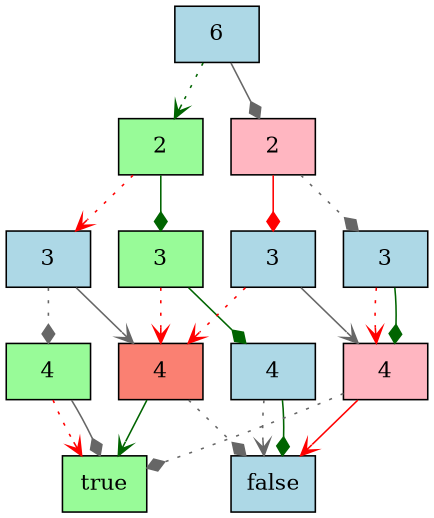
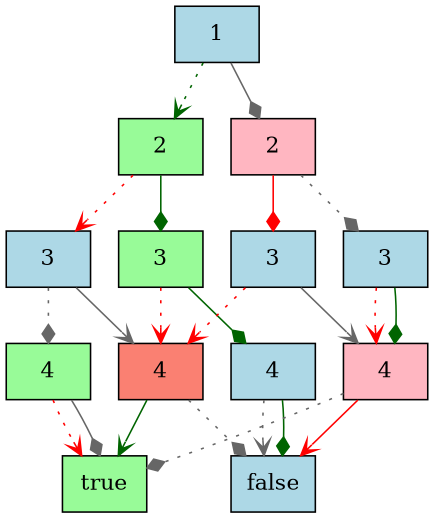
node "6": label "6" -> "1"
